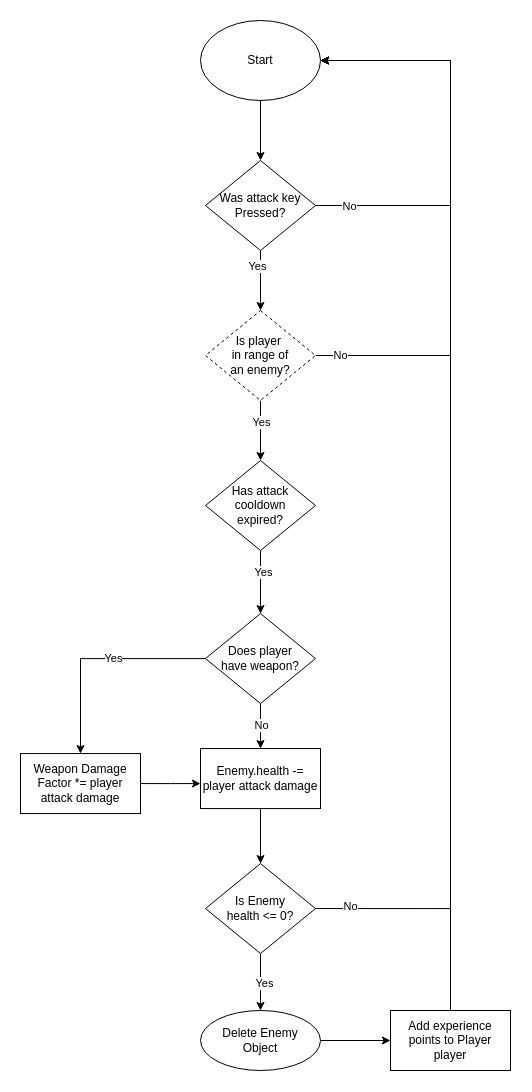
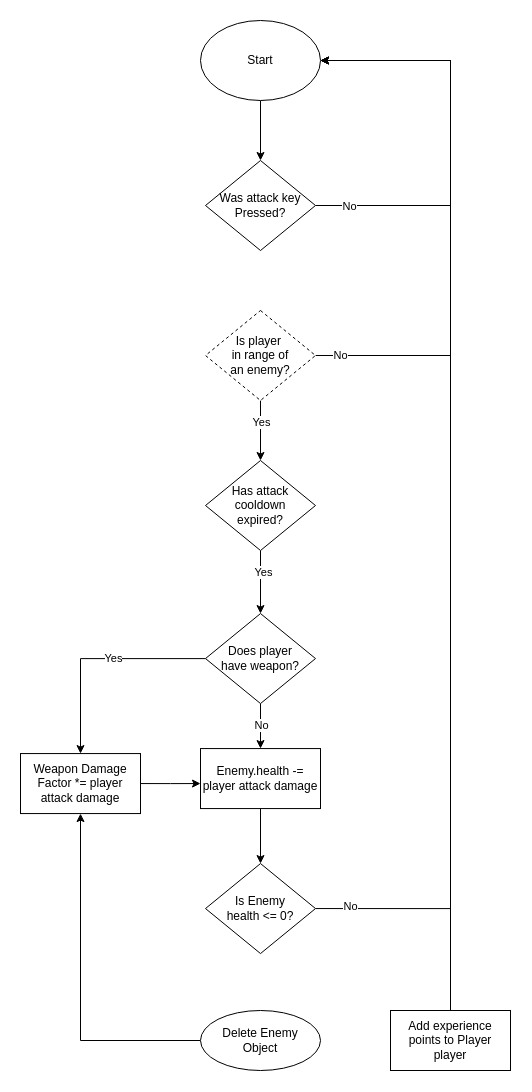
edge "Was attack key Pressed?" -> "Is player in range of an enemy?": removed, label "Yes"
edge "Is Enemy health <= 0?" -> "Delete Enemy Object": removed, label "Yes"
edge "Delete Enemy Object" -> "Add experience points to Player player": now "Delete Enemy Object" -> "Weapon Damage Factor *= player attack damage"
